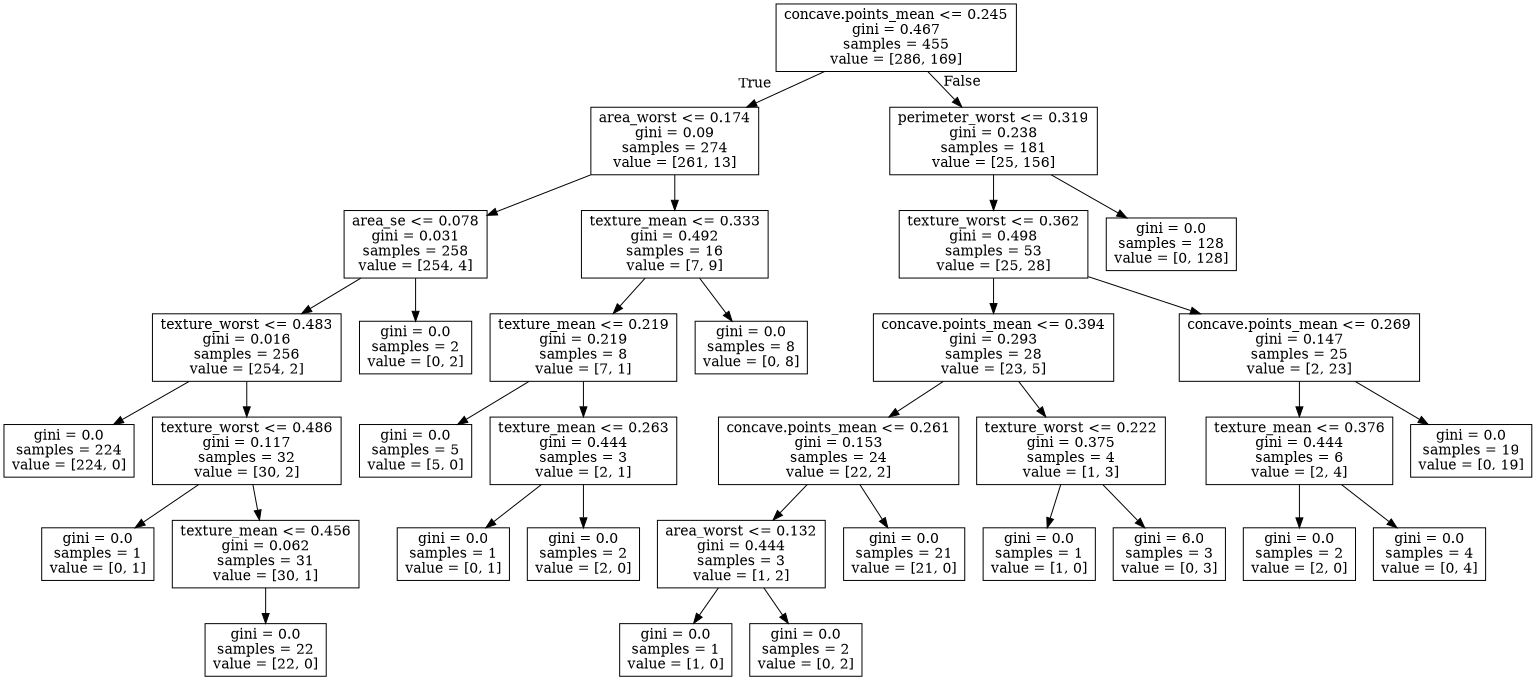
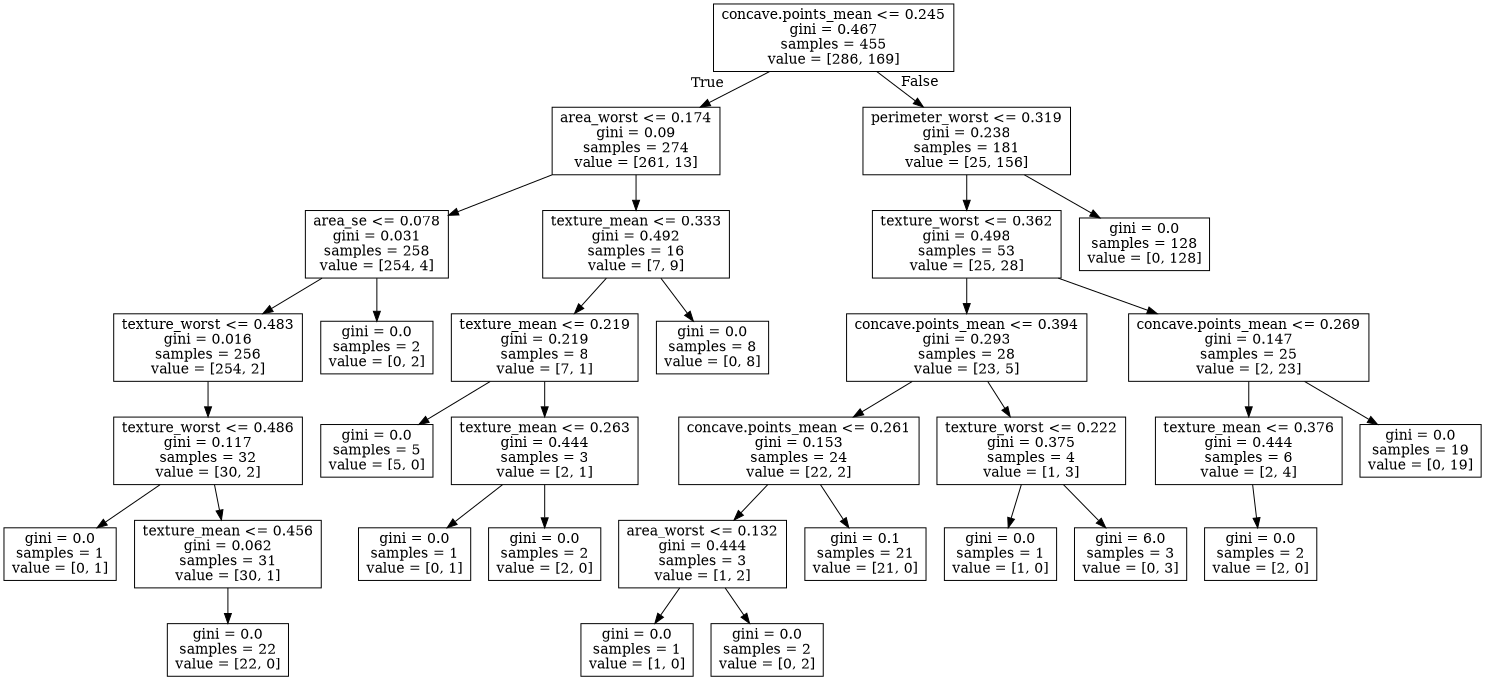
node "gini = 0.0 samples = 224 value = [224, 0]": removed
node "gini = 0.0 samples = 21 value = [21, 0]": label "gini = 0.0 samples = 21 value = [21, 0]" -> "gini = 0.1 samples = 21 value = [21, 0]"
node "gini = 0.0 samples = 4 value = [0, 4]": removed
